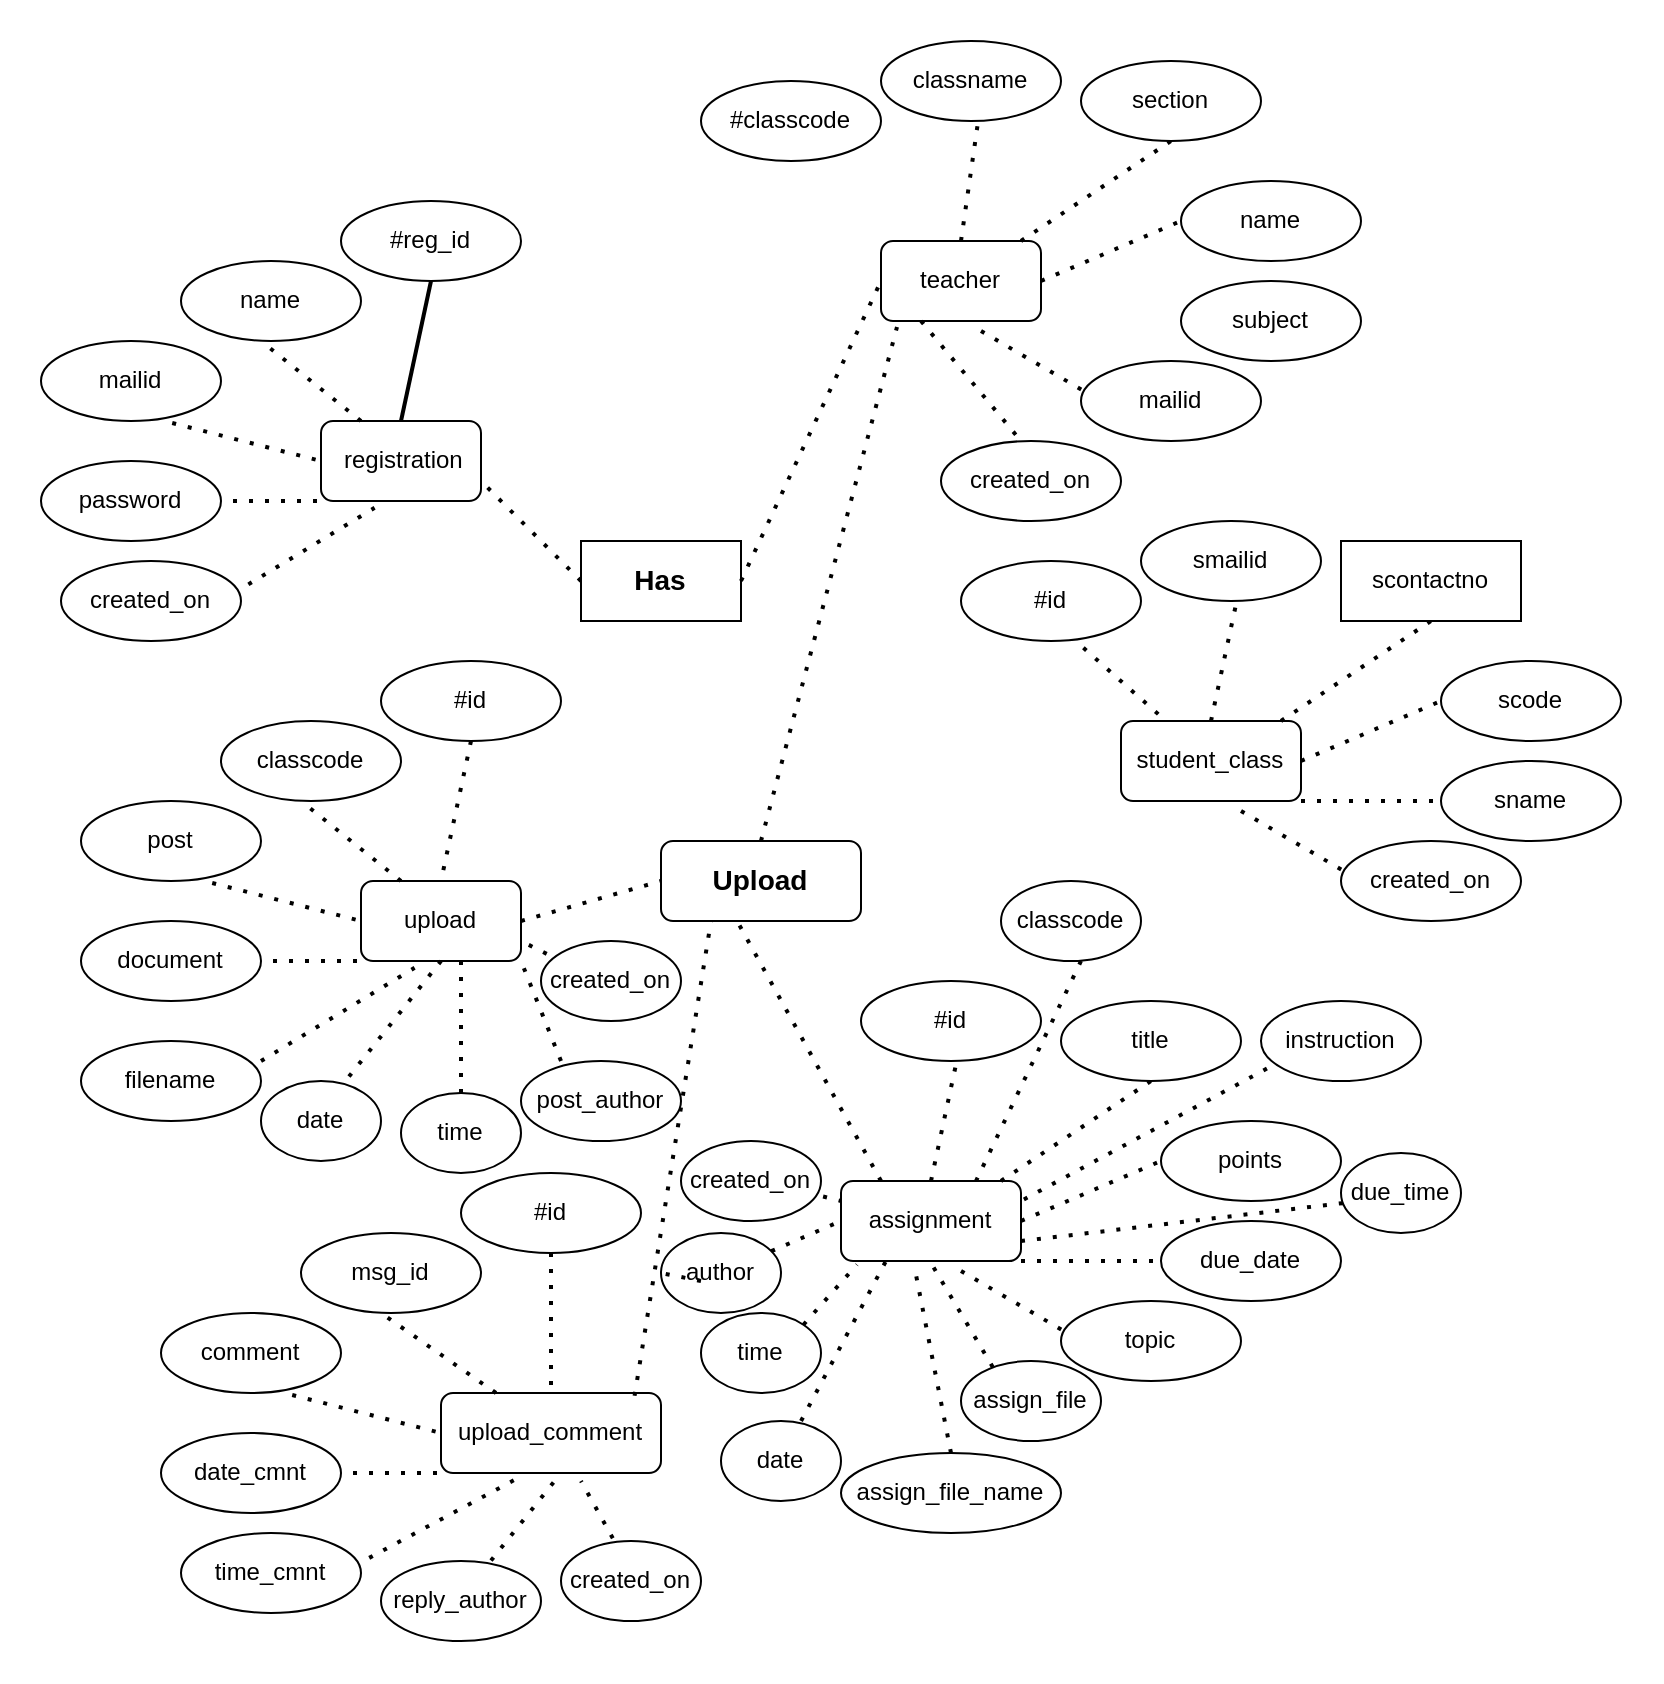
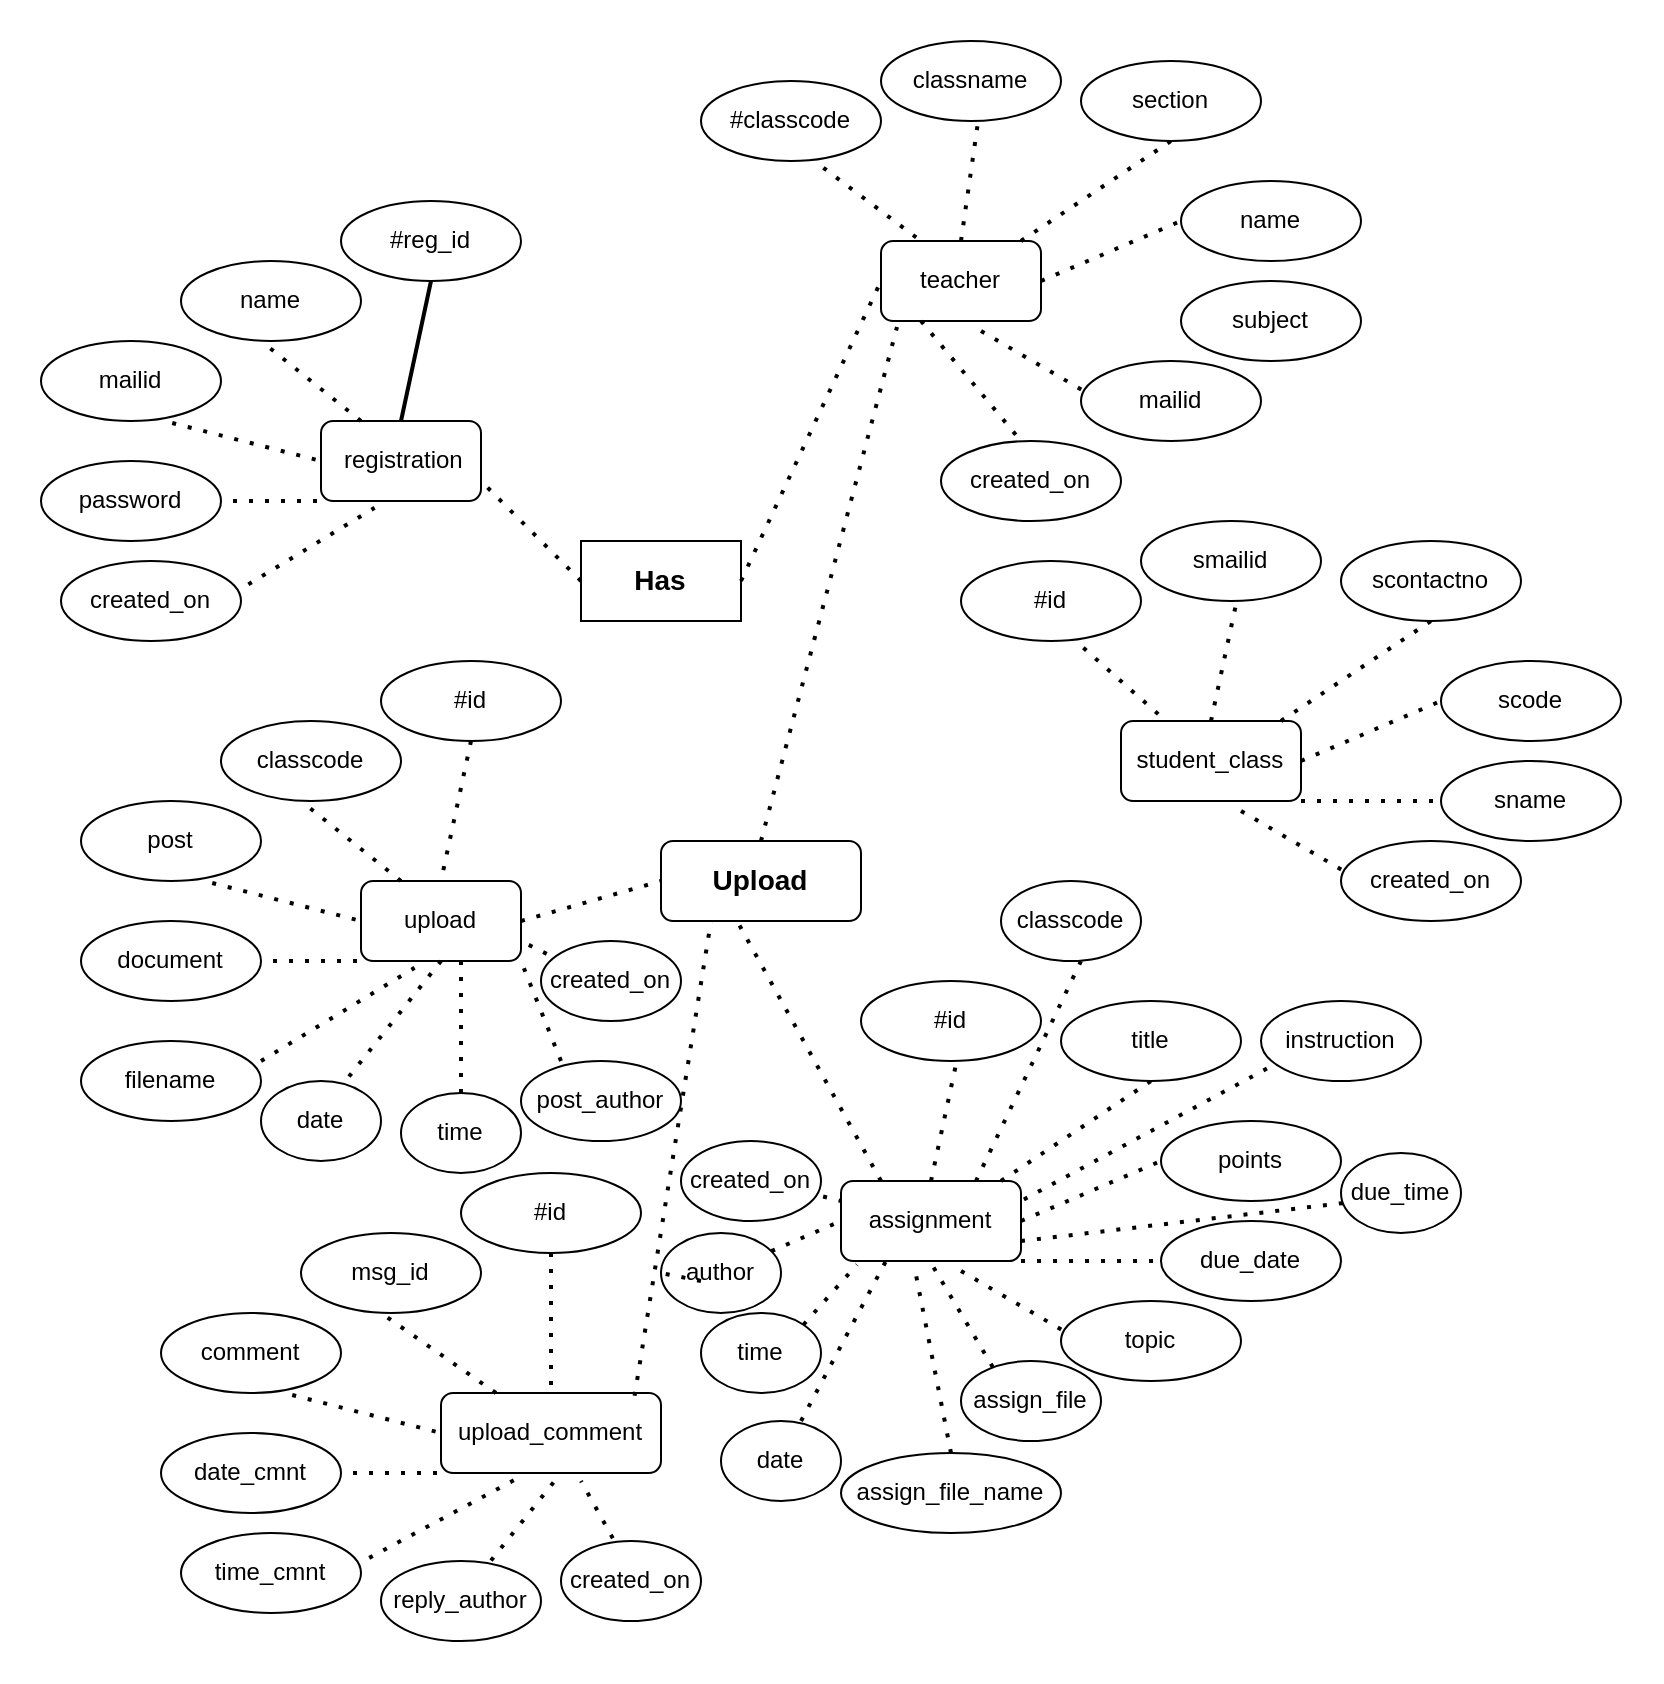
edge "#classcode" -- "teacher": added
node "scontactno": shape rectangle -> ellipse
